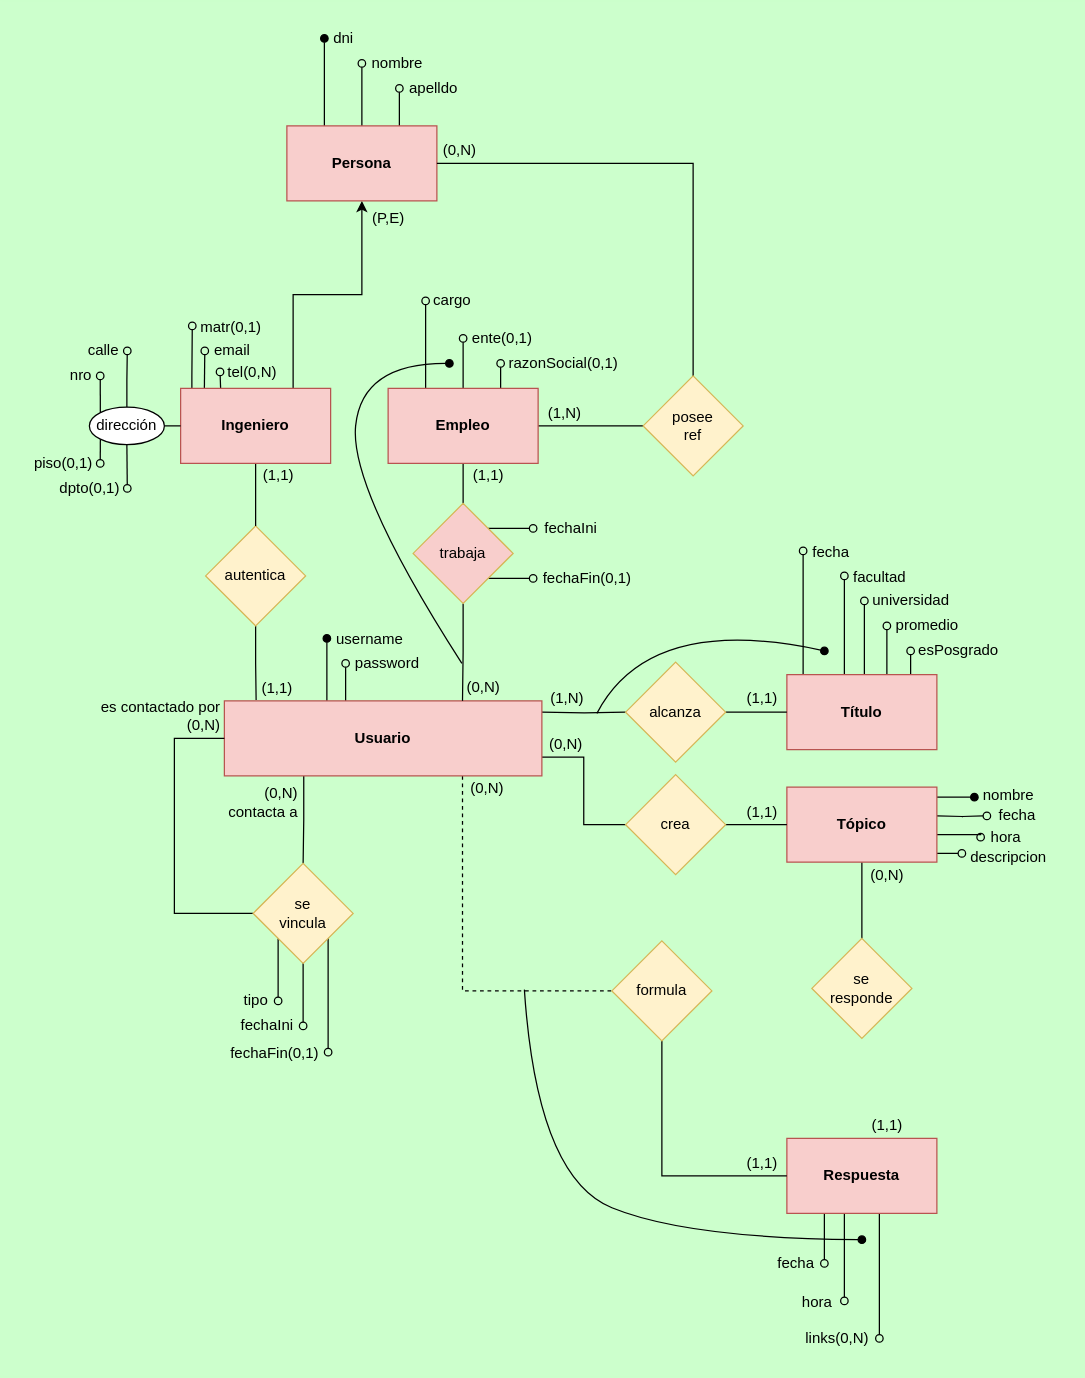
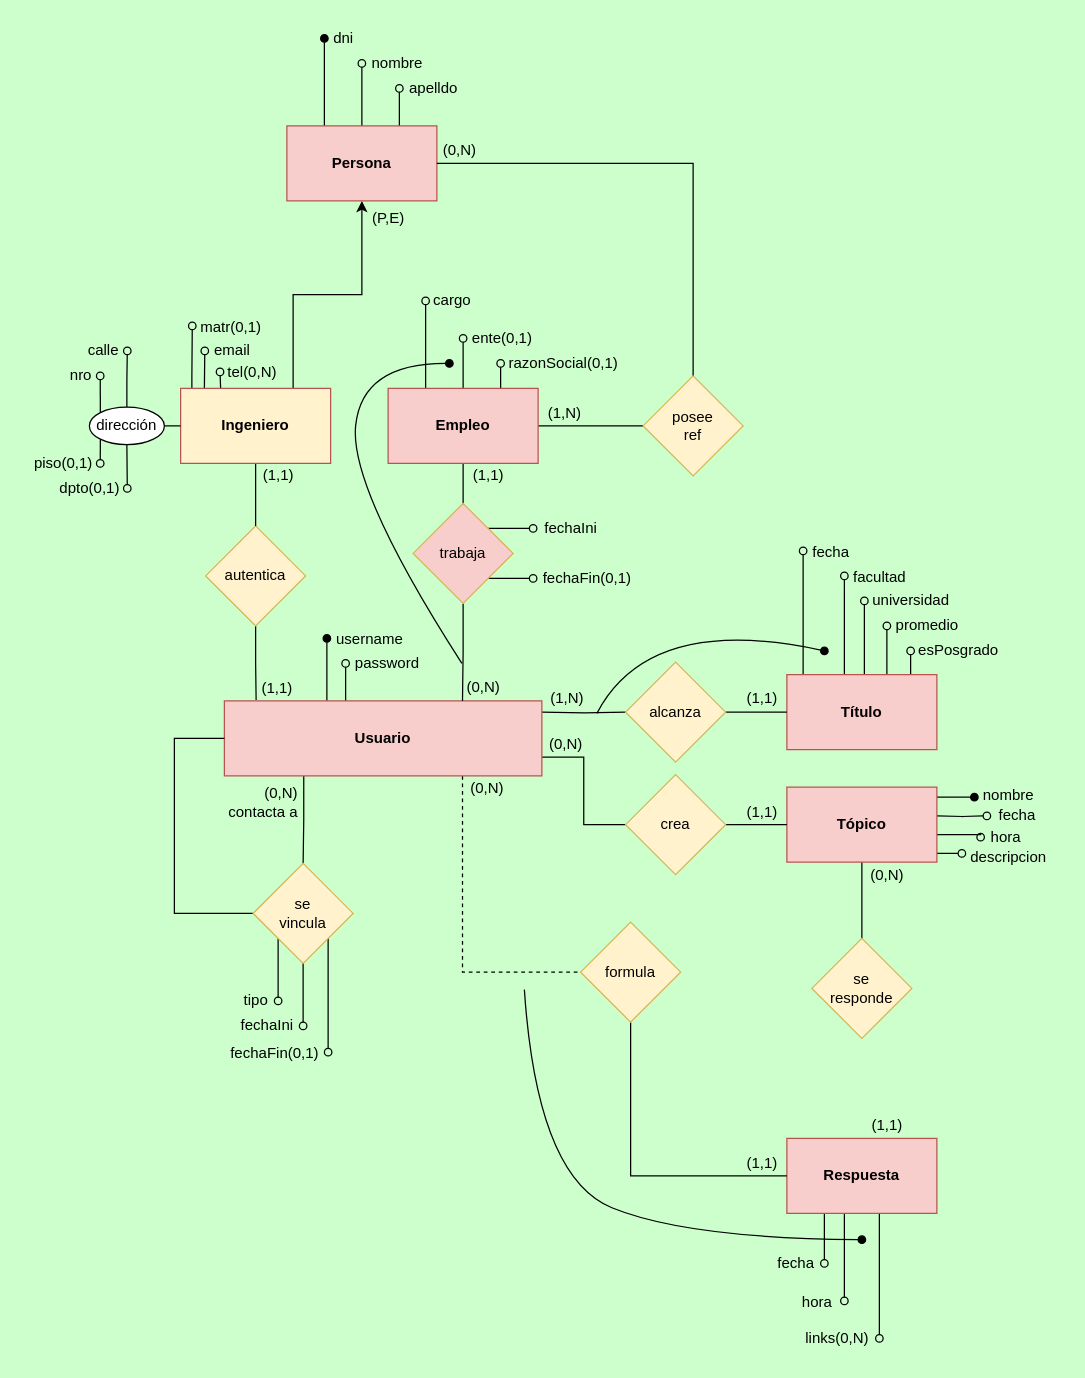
node "Ingeniero": fillcolor #f8cecc -> #fff2cc
node "es contactado por (0,N)": removed
node "formula": moved (662, 991) -> (631, 972)
